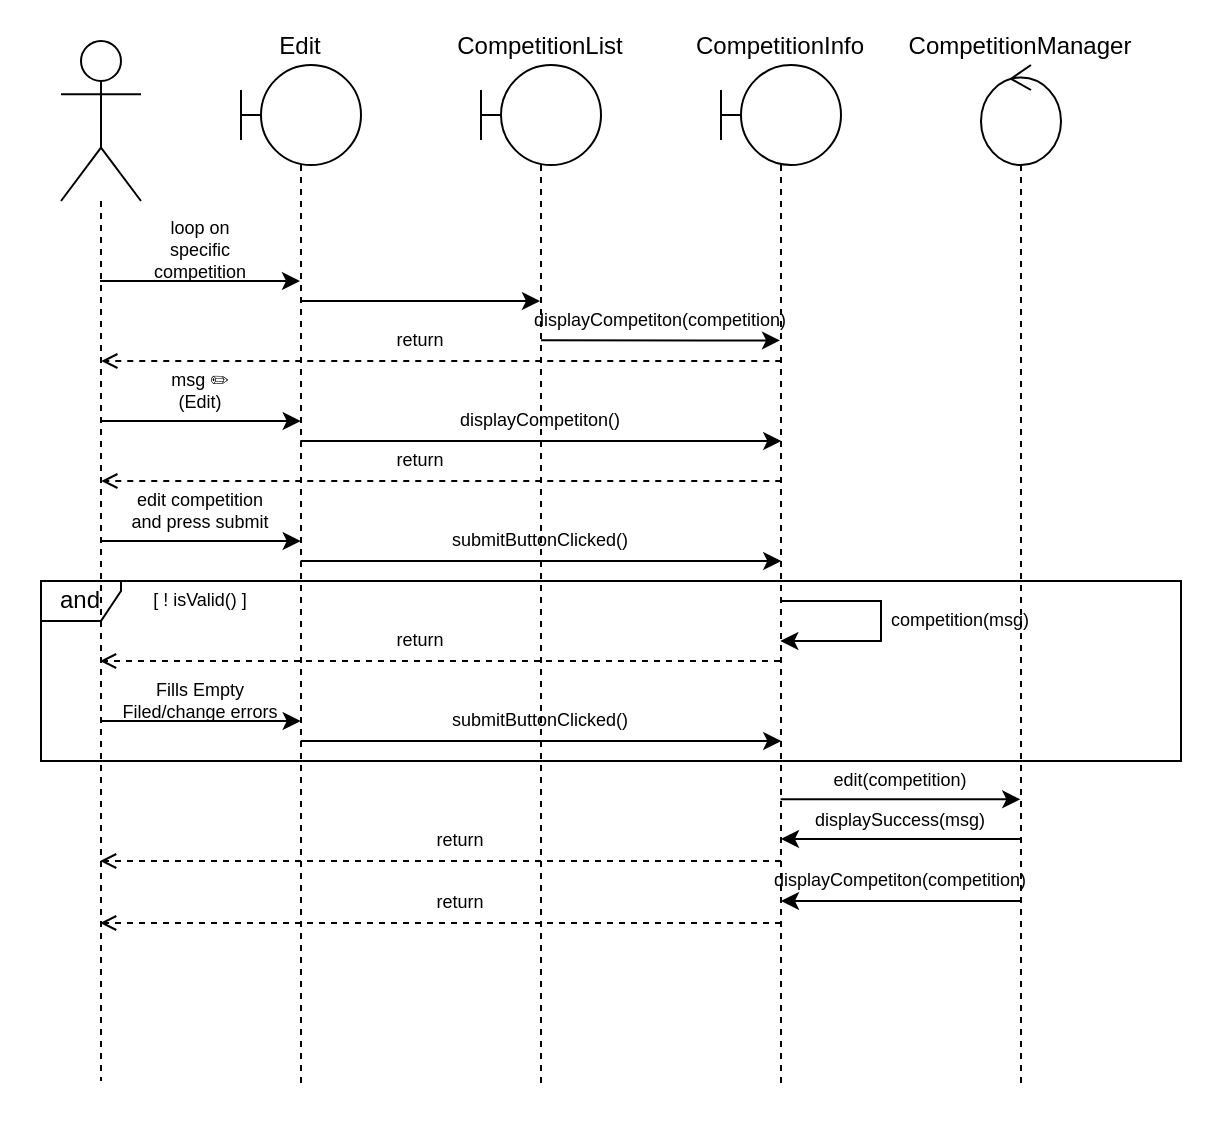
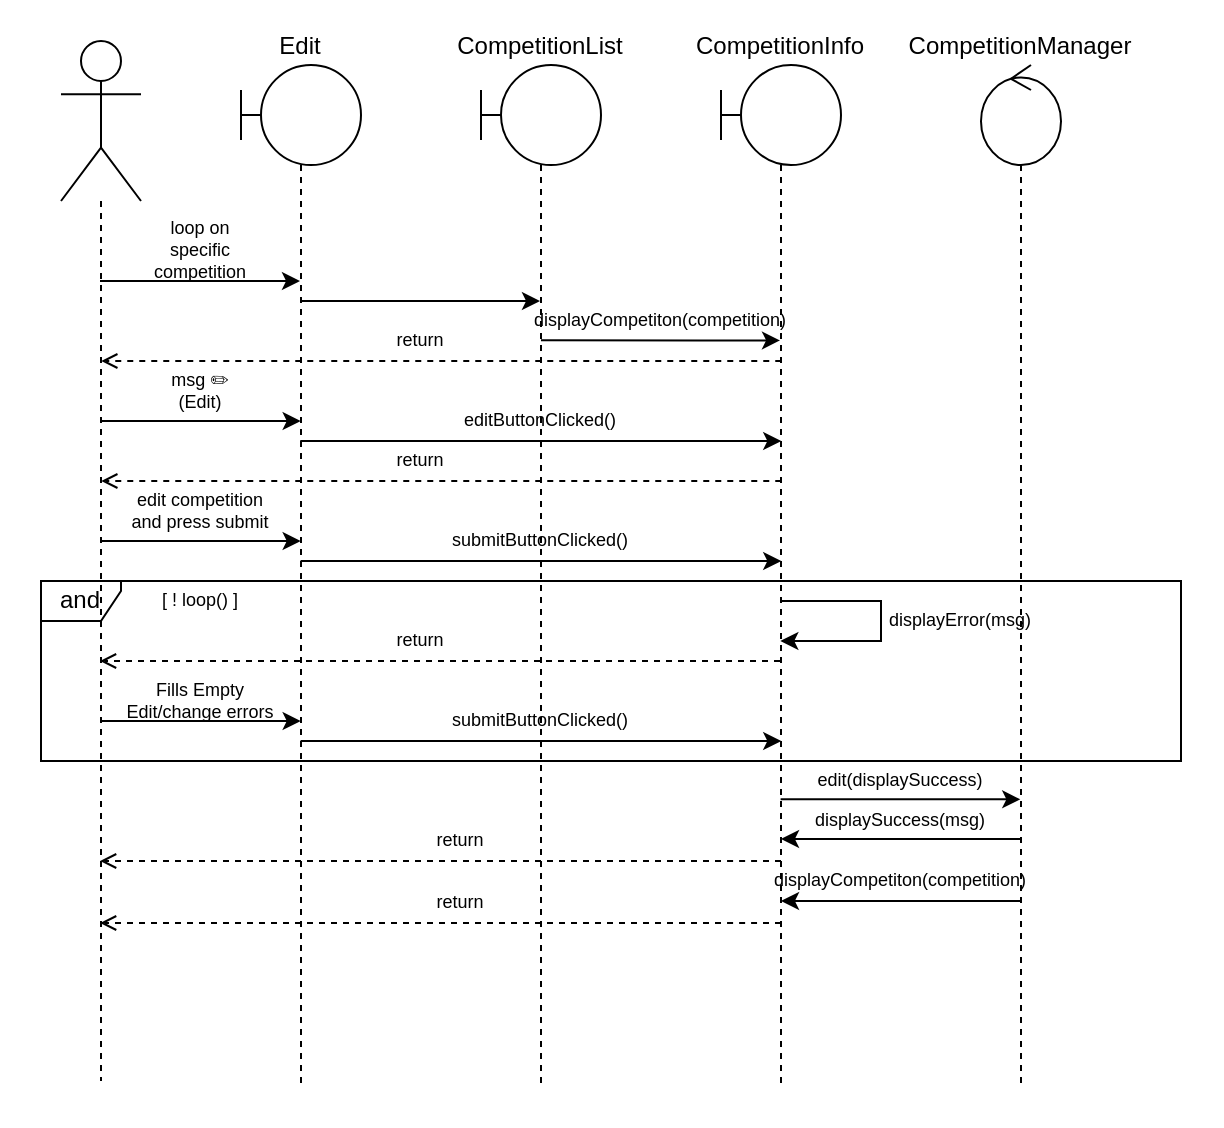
node "displayCompetiton()": label "displayCompetiton()" -> "editButtonClicked()"
node "[ ! isValid() ]": label "[ ! isValid() ]" -> "[ ! loop() ]"
node "competition(msg)": label "competition(msg)" -> "displayError(msg)"
node "Fills Empty Filed/change errors": label "Fills Empty Filed/change errors" -> "Fills Empty Edit/change errors"
node "edit(competition)": label "edit(competition)" -> "edit(displaySuccess)"
